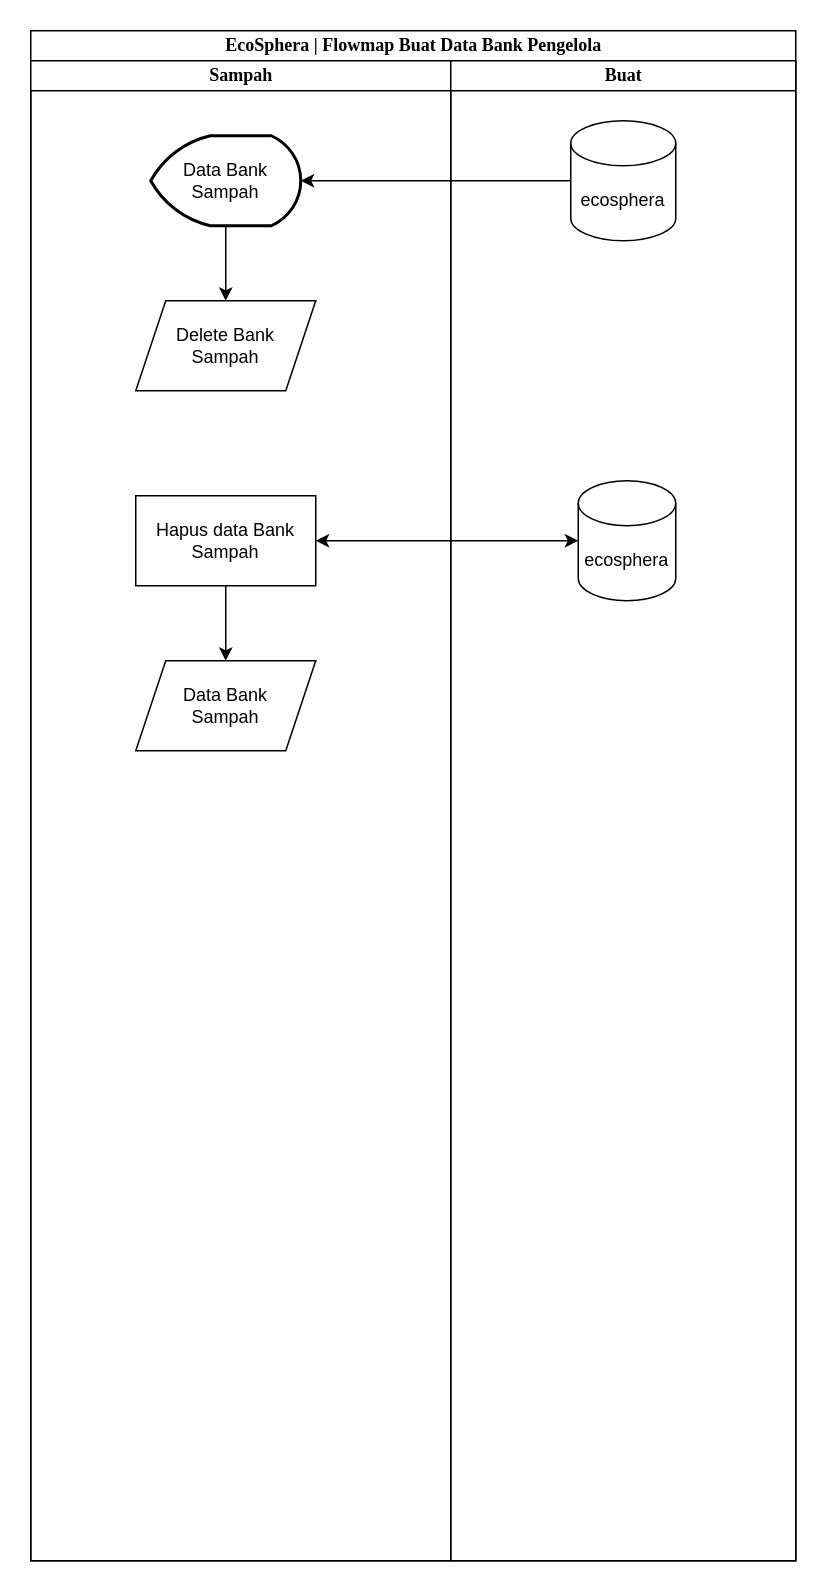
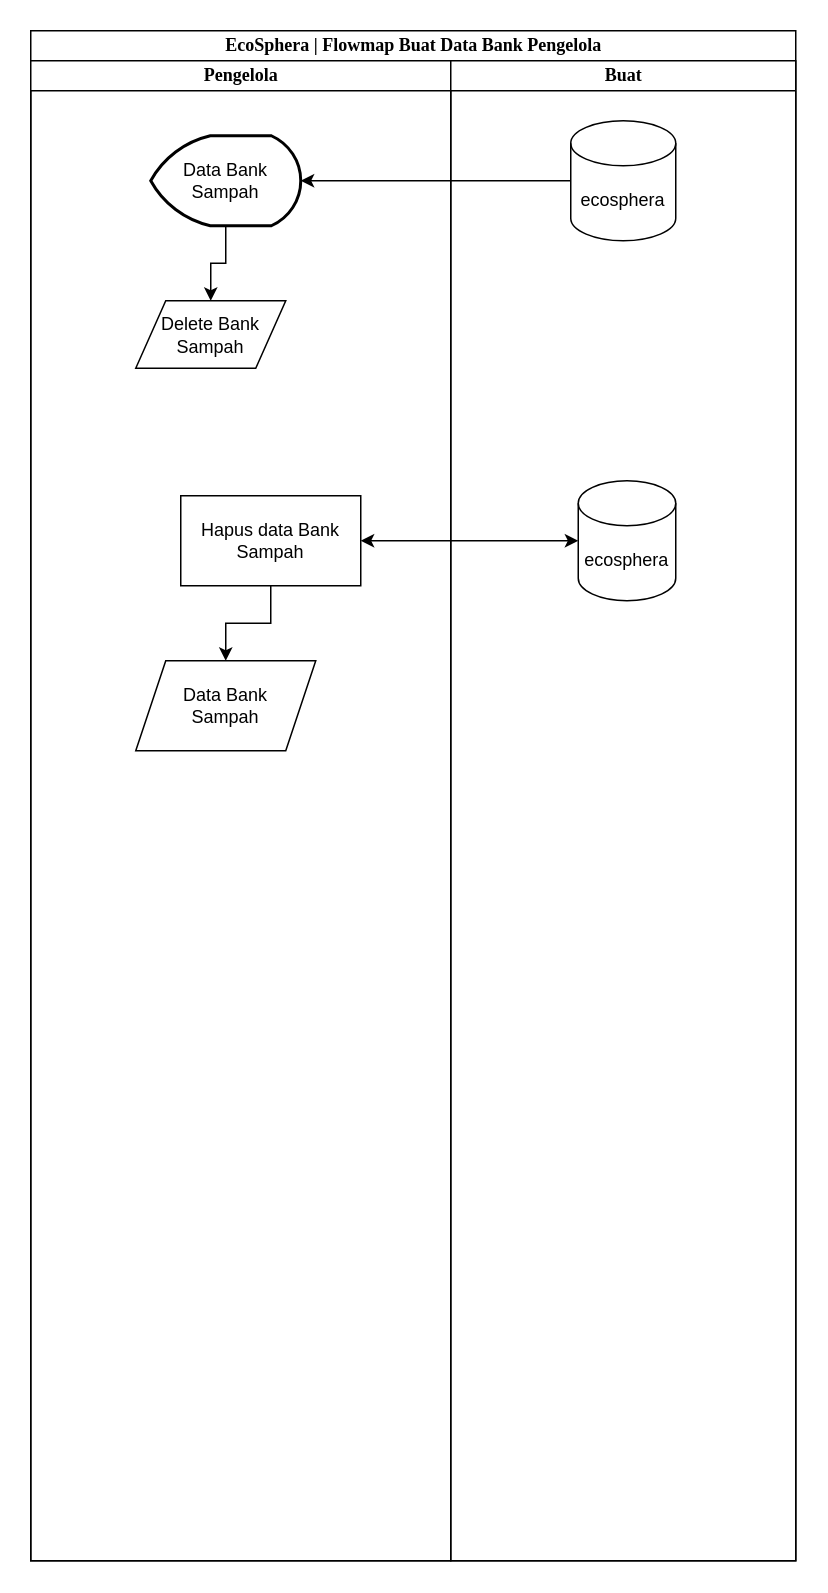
node "Sampah": label "Sampah" -> "Pengelola"
node "Delete Bank Sampah": size 180x90 -> 150x68
node "Hapus data Bank Sampah": moved (226, 541) -> (271, 541)
